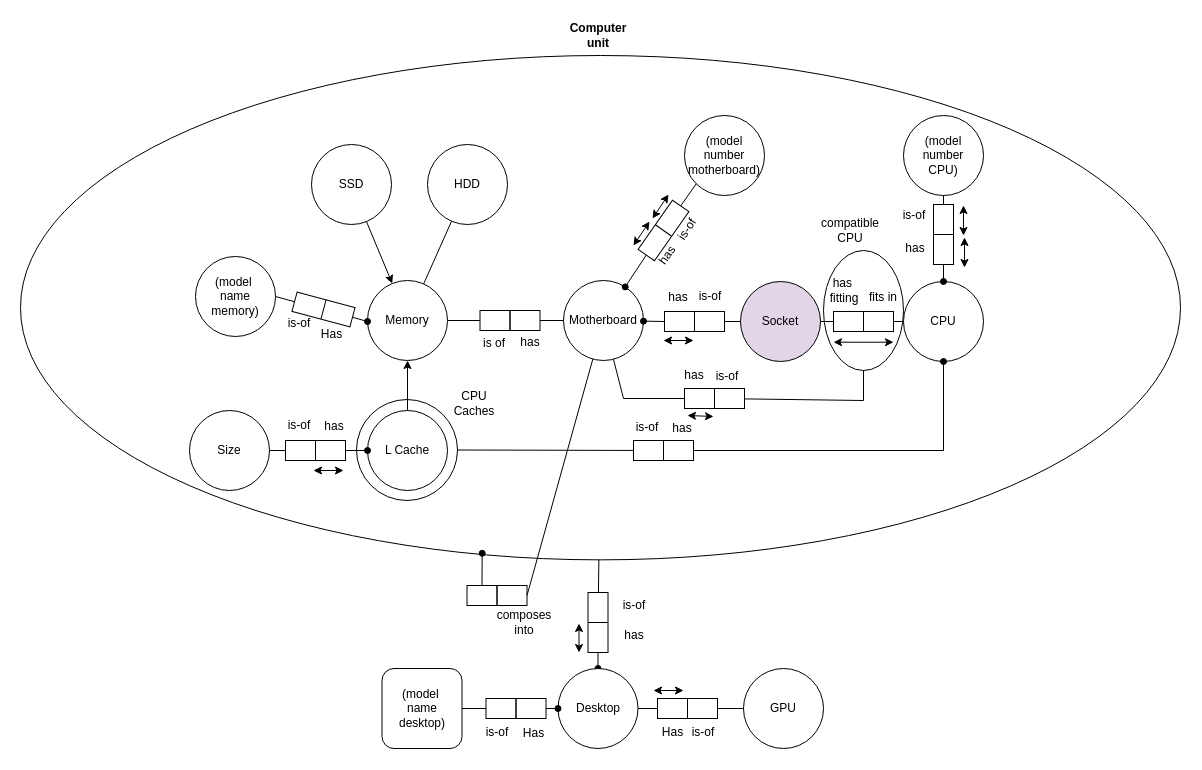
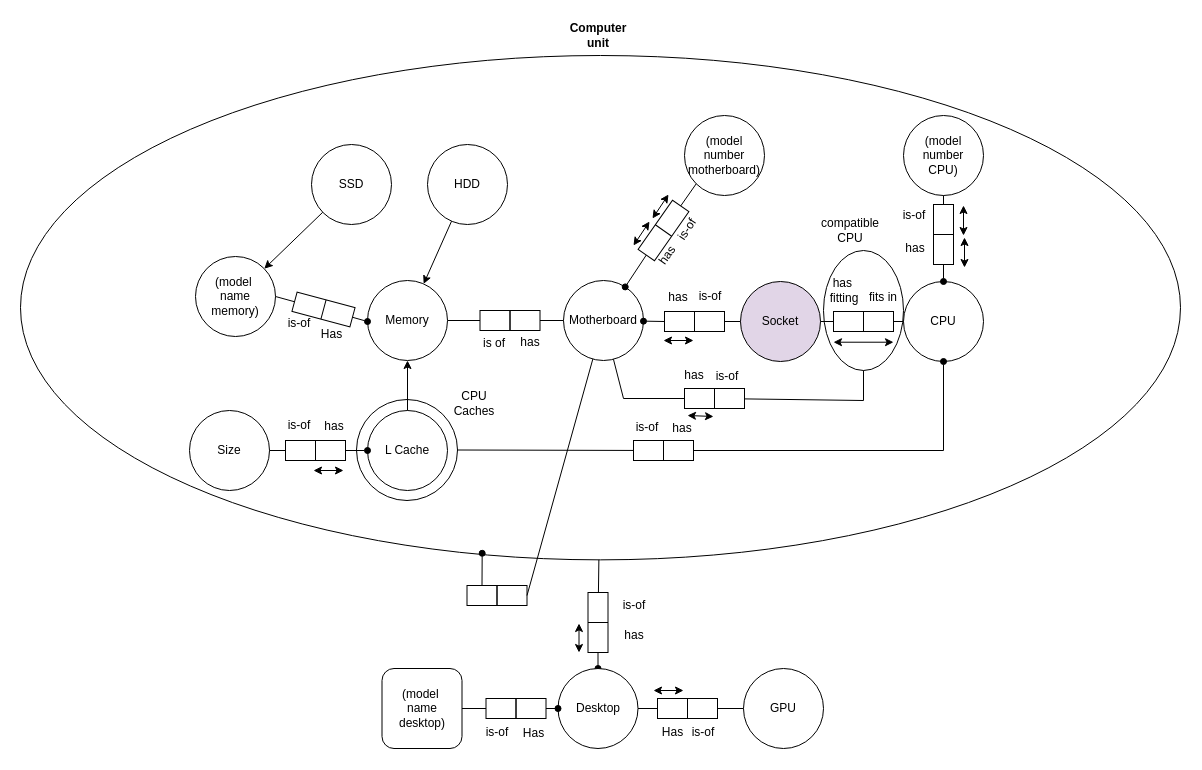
edge "SSD" -> "Memory": now "SSD" -> "(model name memory)"
edge "HDD" -- "Memory": arrowhead none -> classic
node "composes into": removed
